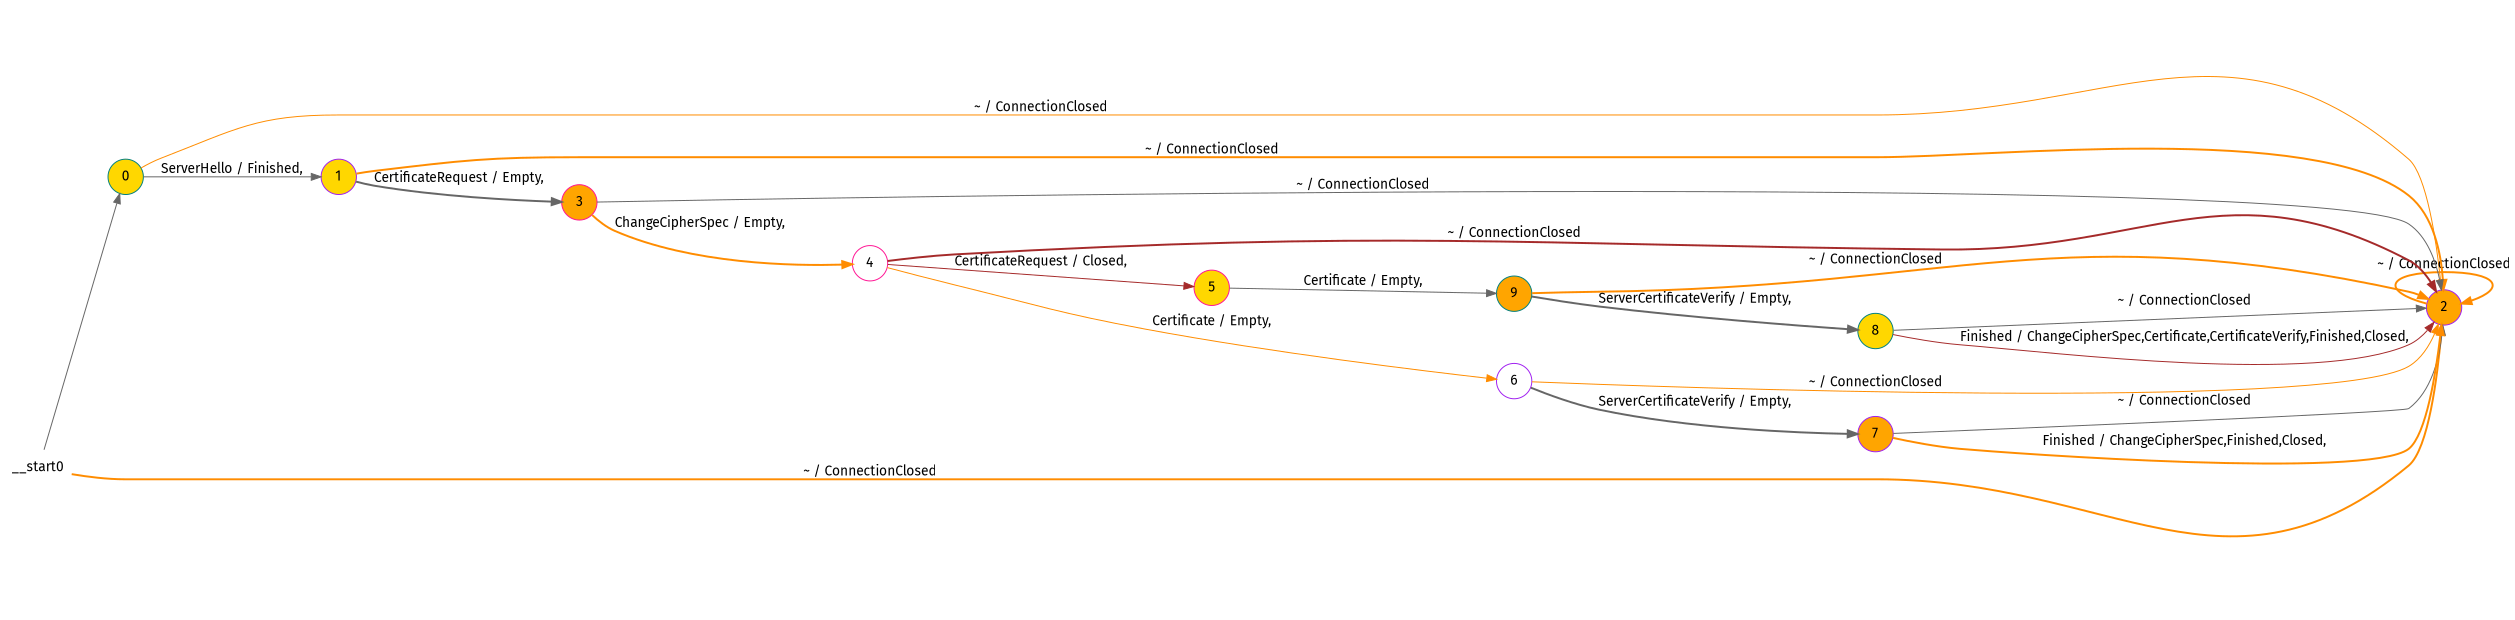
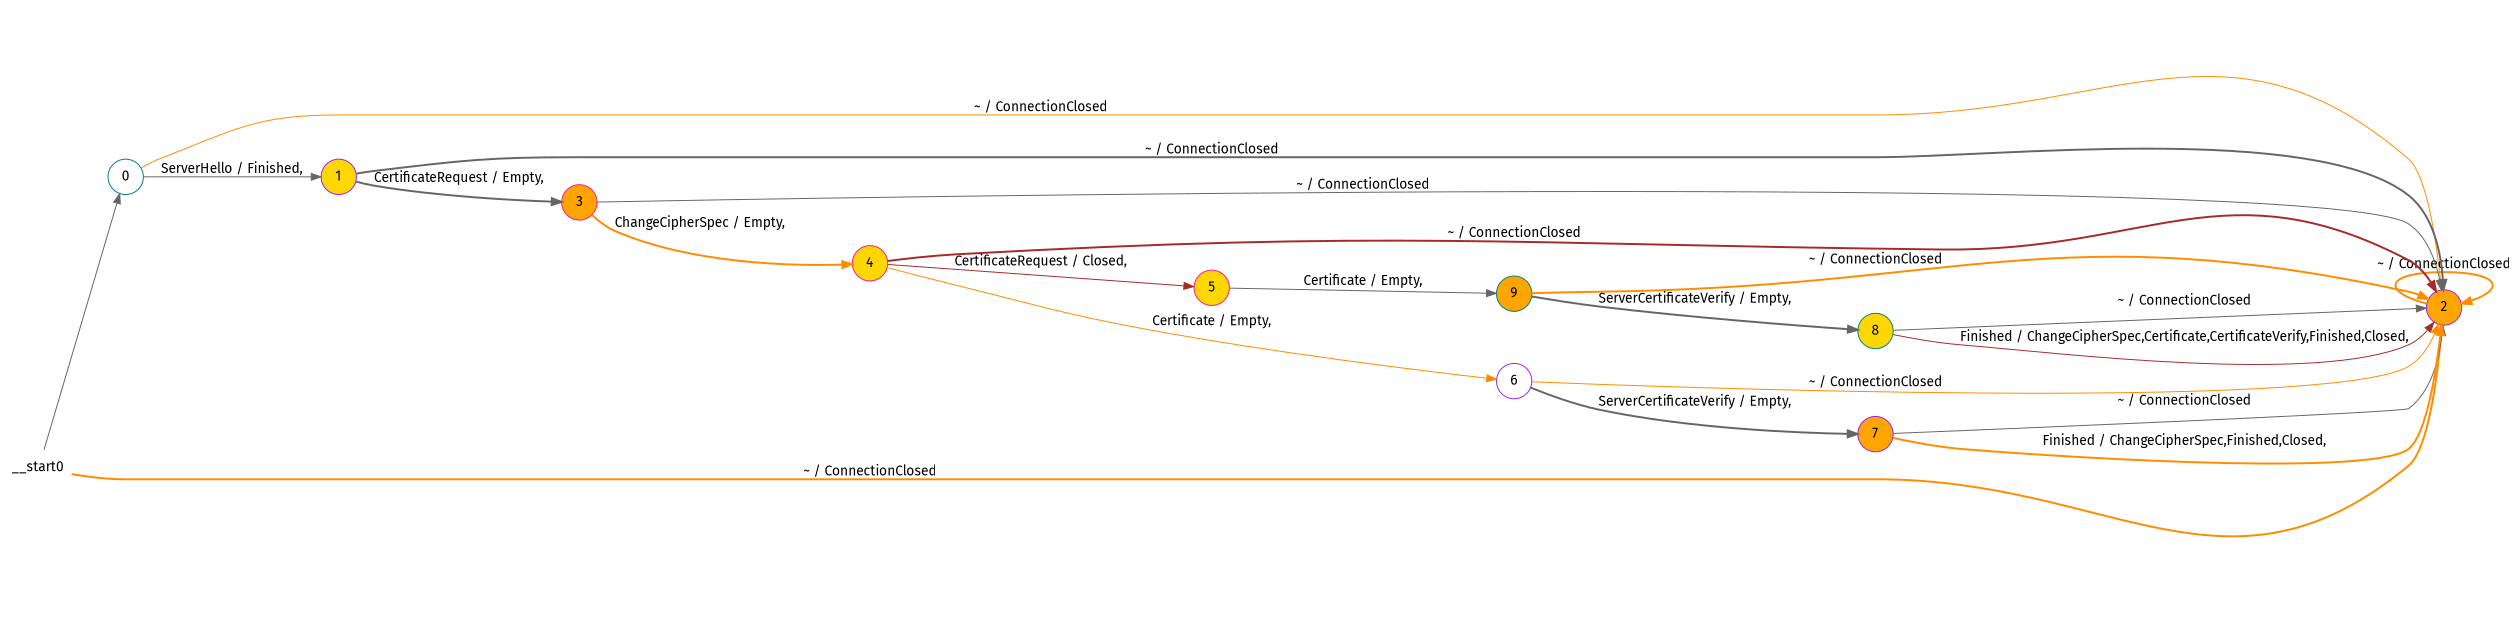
edge "1" -> "2": color darkorange -> gray40
node "0": fillcolor gold -> white
node "4": fillcolor white -> gold
